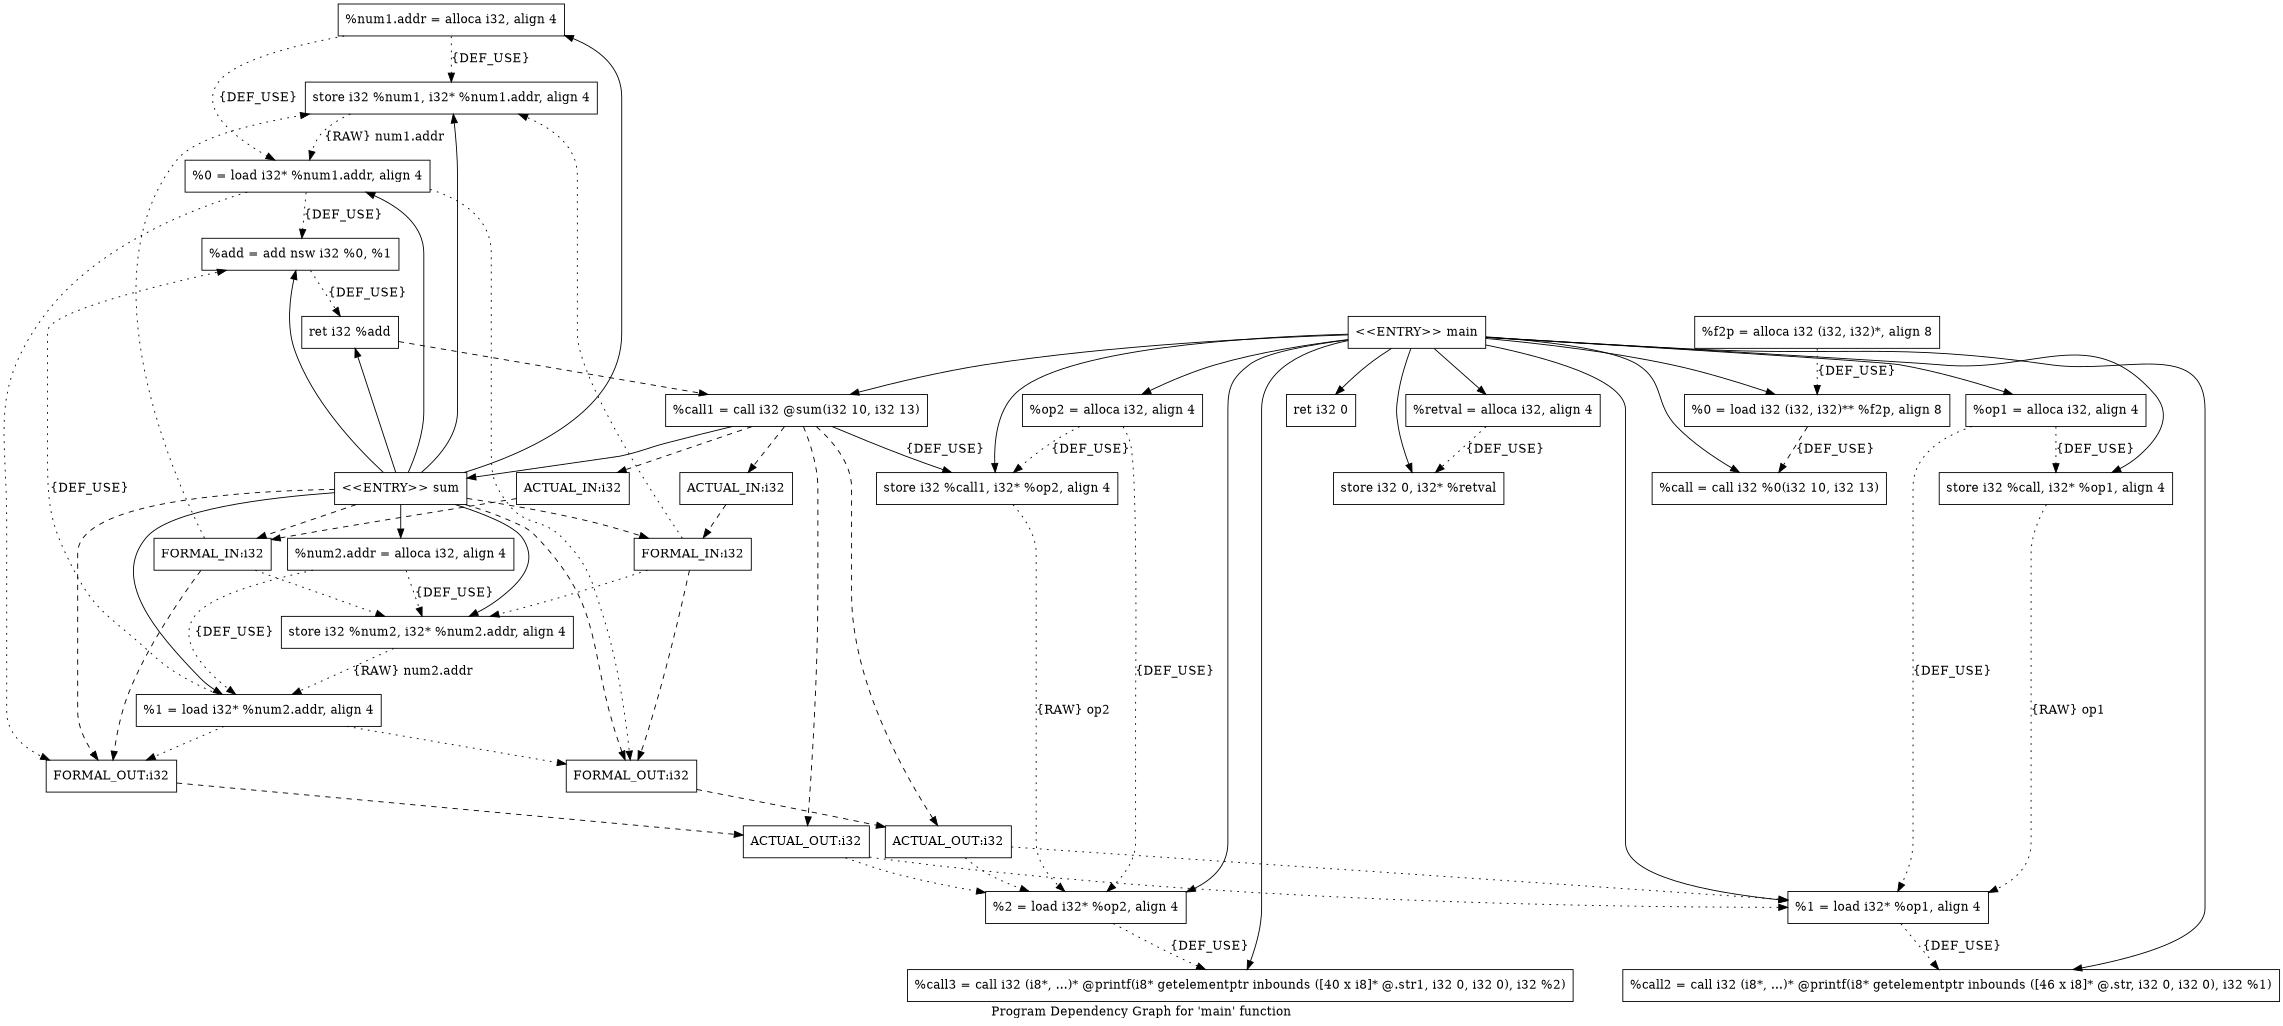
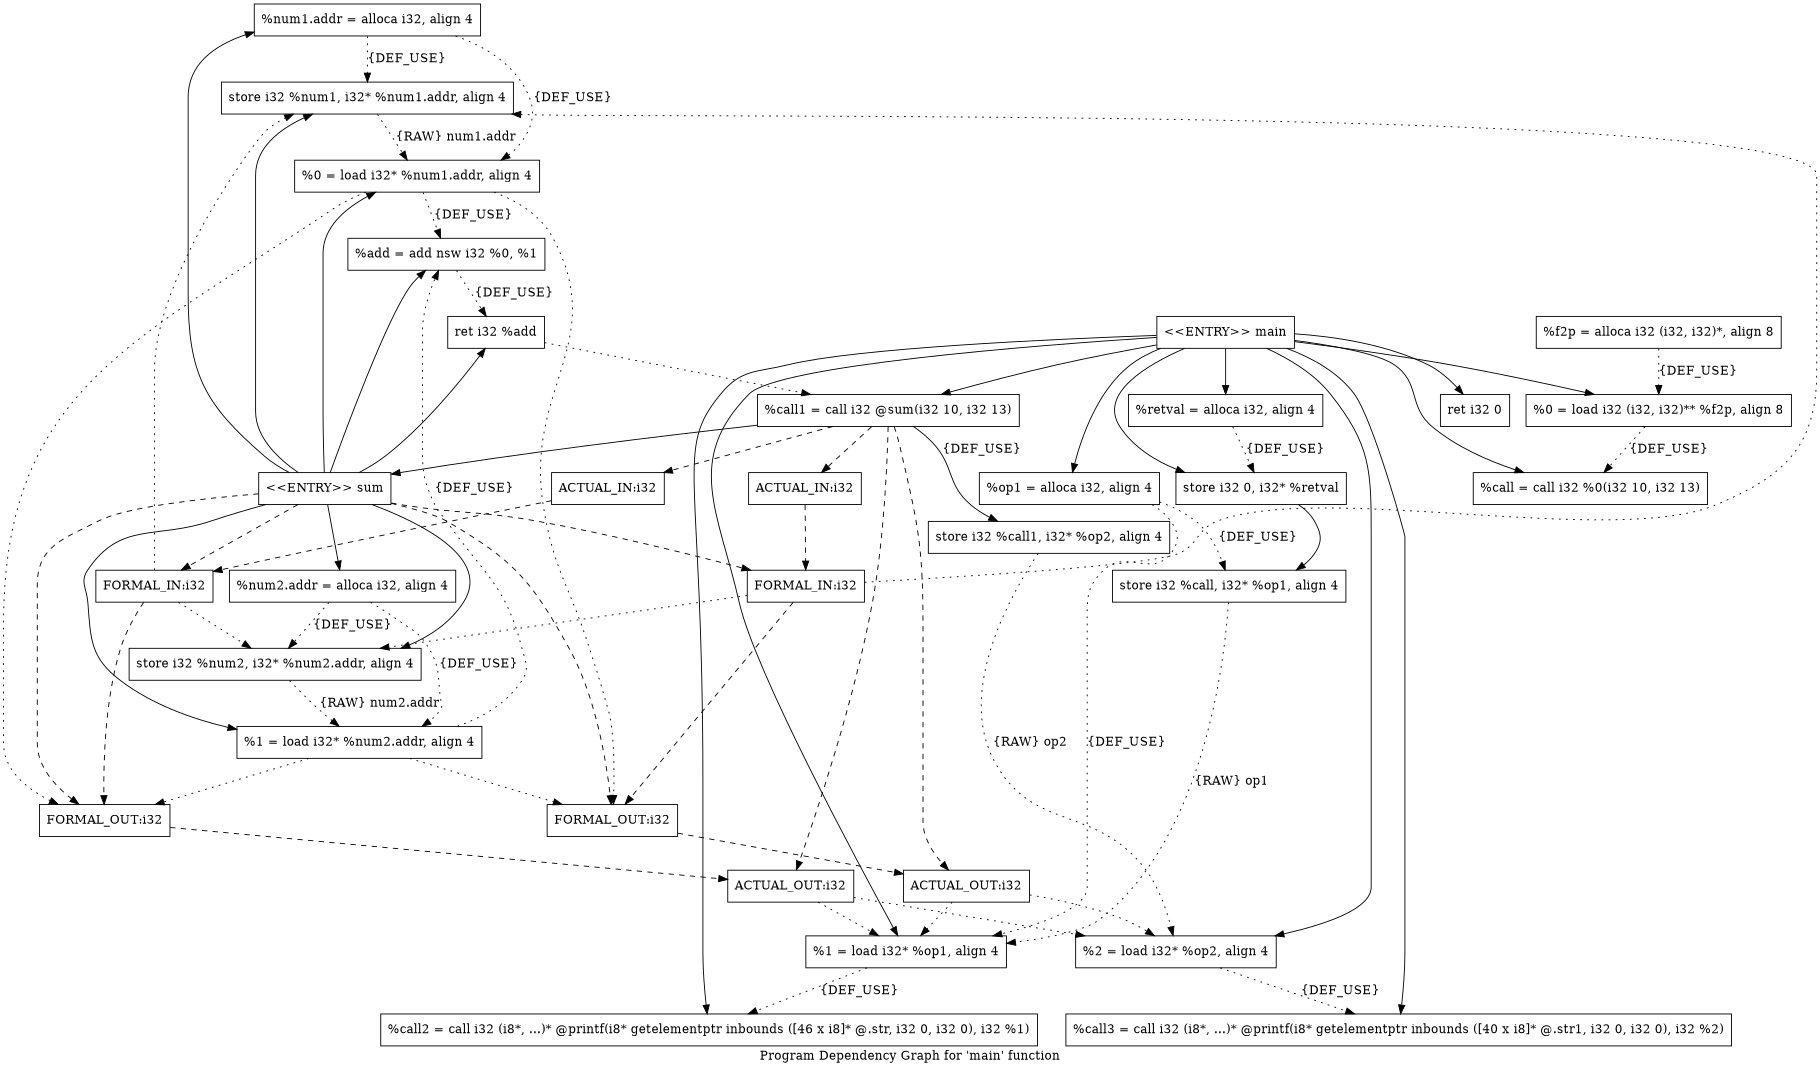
edge "<<ENTRY>> main" -> "store i32 %call1, i32* %op2, align 4": removed
edge "<<ENTRY>> main" -> "store i32 %call, i32* %op1, align 4": now "store i32 0, i32* %retval" -> "store i32 %call, i32* %op1, align 4"
edge "ret i32 %add" -> "%call1 = call i32 @sum(i32 10, i32 13)": style dashed -> dotted
node "%op2 = alloca i32, align 4": removed
edge "%0 = load i32 (i32, i32)** %f2p, align 8" -> "%call = call i32 %0(i32 10, i32 13)": style dashed -> dotted
